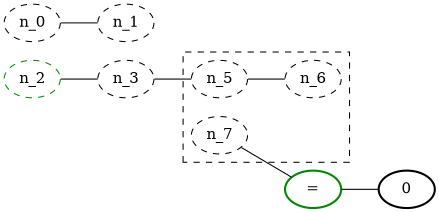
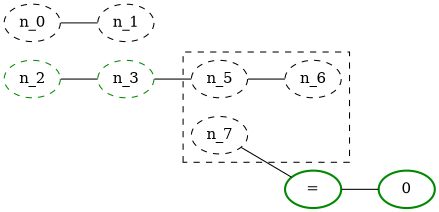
node "n_3": color #000000 -> #008800
node "0": color #000000 -> #008800
